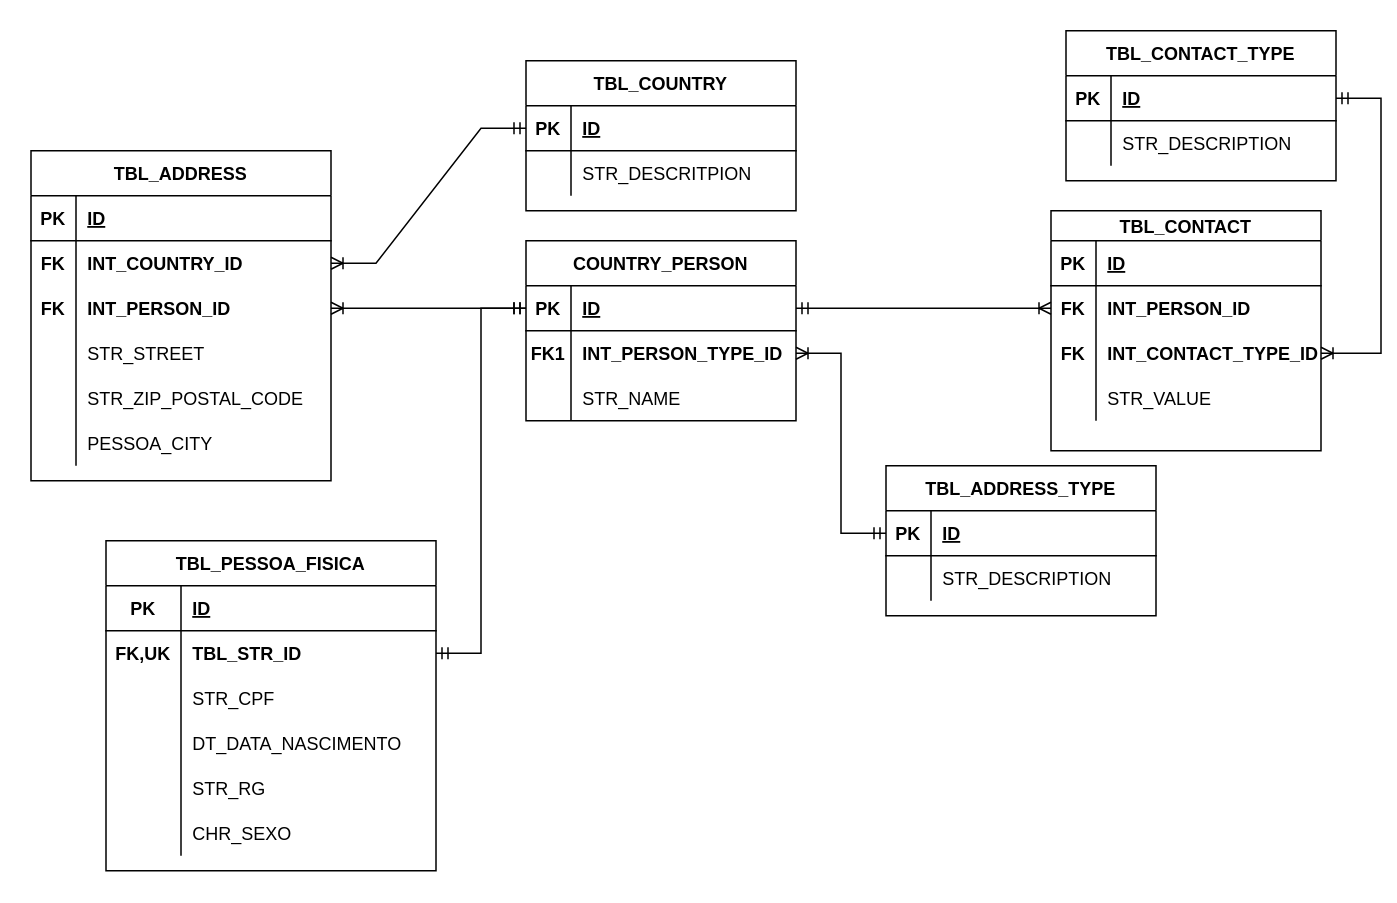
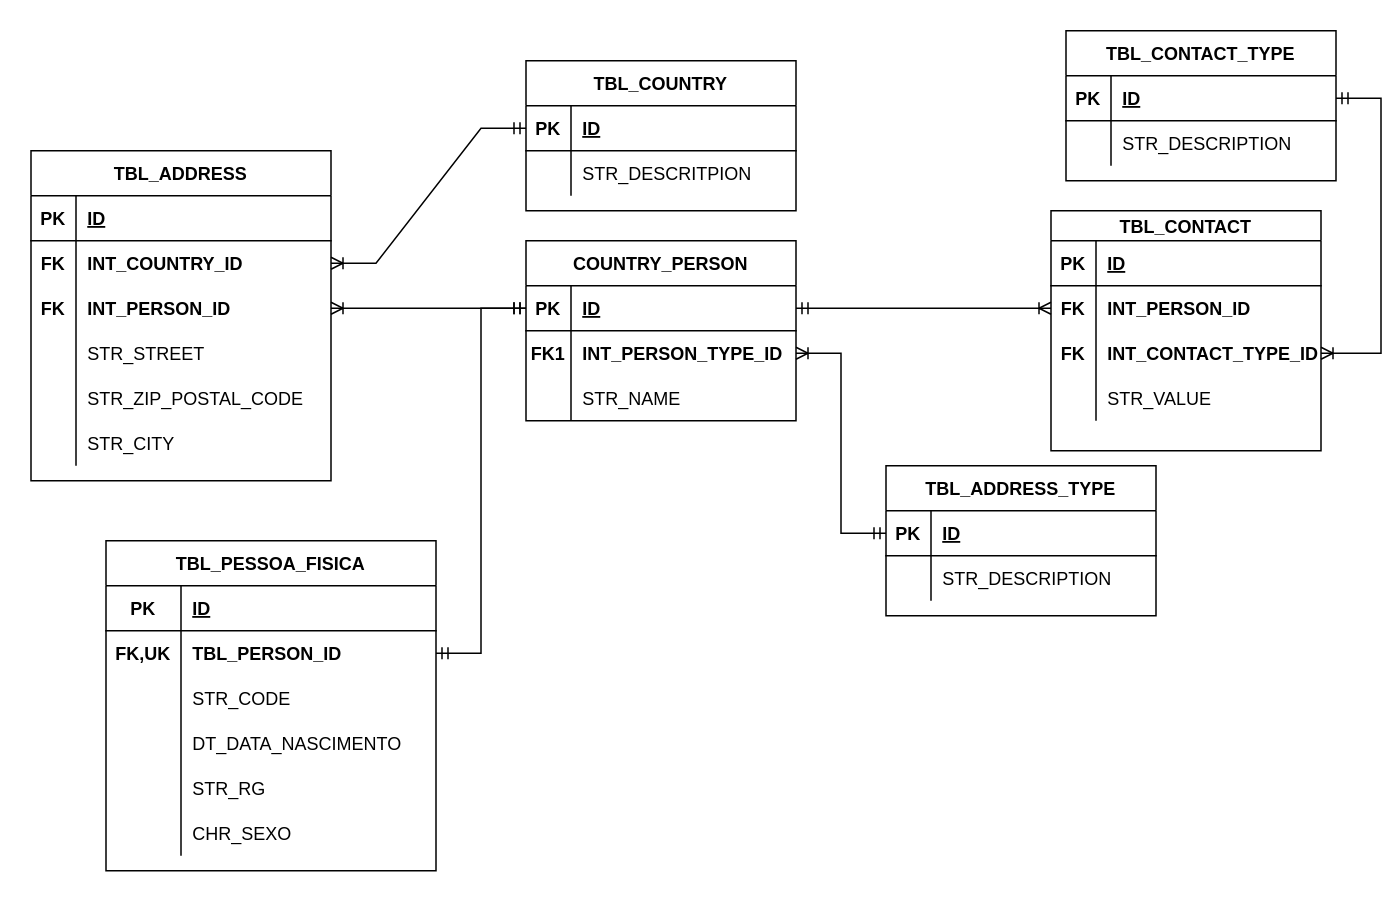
node "PESSOA_CITY": label "PESSOA_CITY" -> "STR_CITY"
node "TBL_STR_ID": label "TBL_STR_ID" -> "TBL_PERSON_ID"
node "STR_CPF": label "STR_CPF" -> "STR_CODE"
